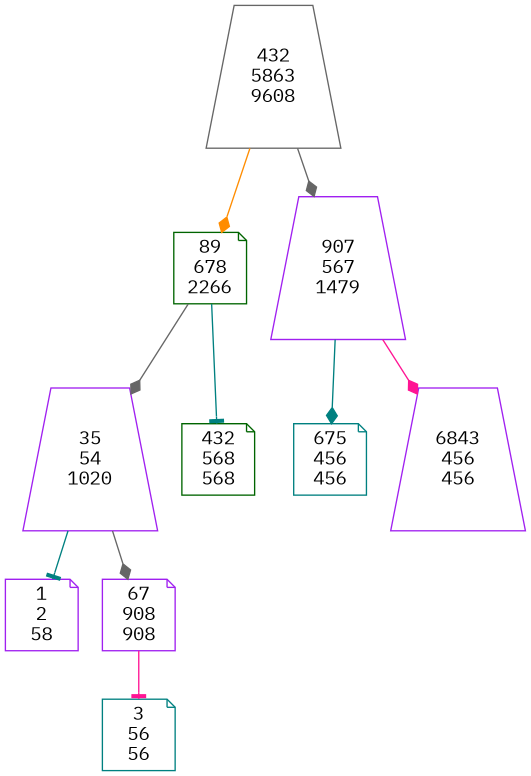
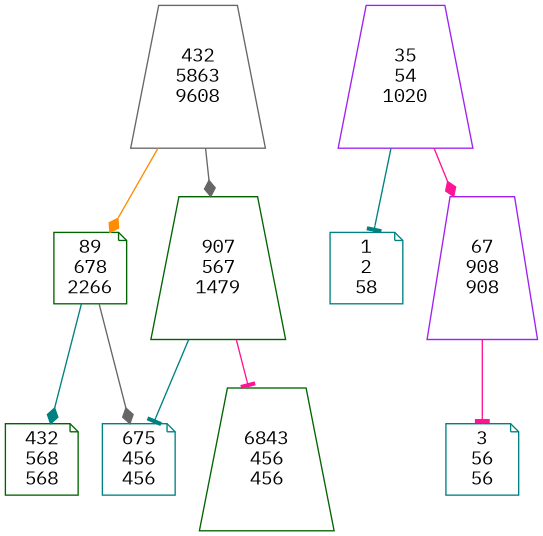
node "907 567 1479": color purple -> darkgreen
edge "89 678 2266" -> "35 54 1020": now "89 678 2266" -> "675 456 456"
edge "89 678 2266" -> "432 568 568": arrowhead tee -> diamond
edge "907 567 1479" -> "6843 456 456": arrowhead diamond -> tee
edge "907 567 1479" -> "675 456 456": arrowhead diamond -> tee
node "6843 456 456": color purple -> darkgreen
edge "35 54 1020" -> "67 908 908": color gray40 -> deeppink
node "1 2 58": color purple -> teal
node "67 908 908": shape note -> trapezium
